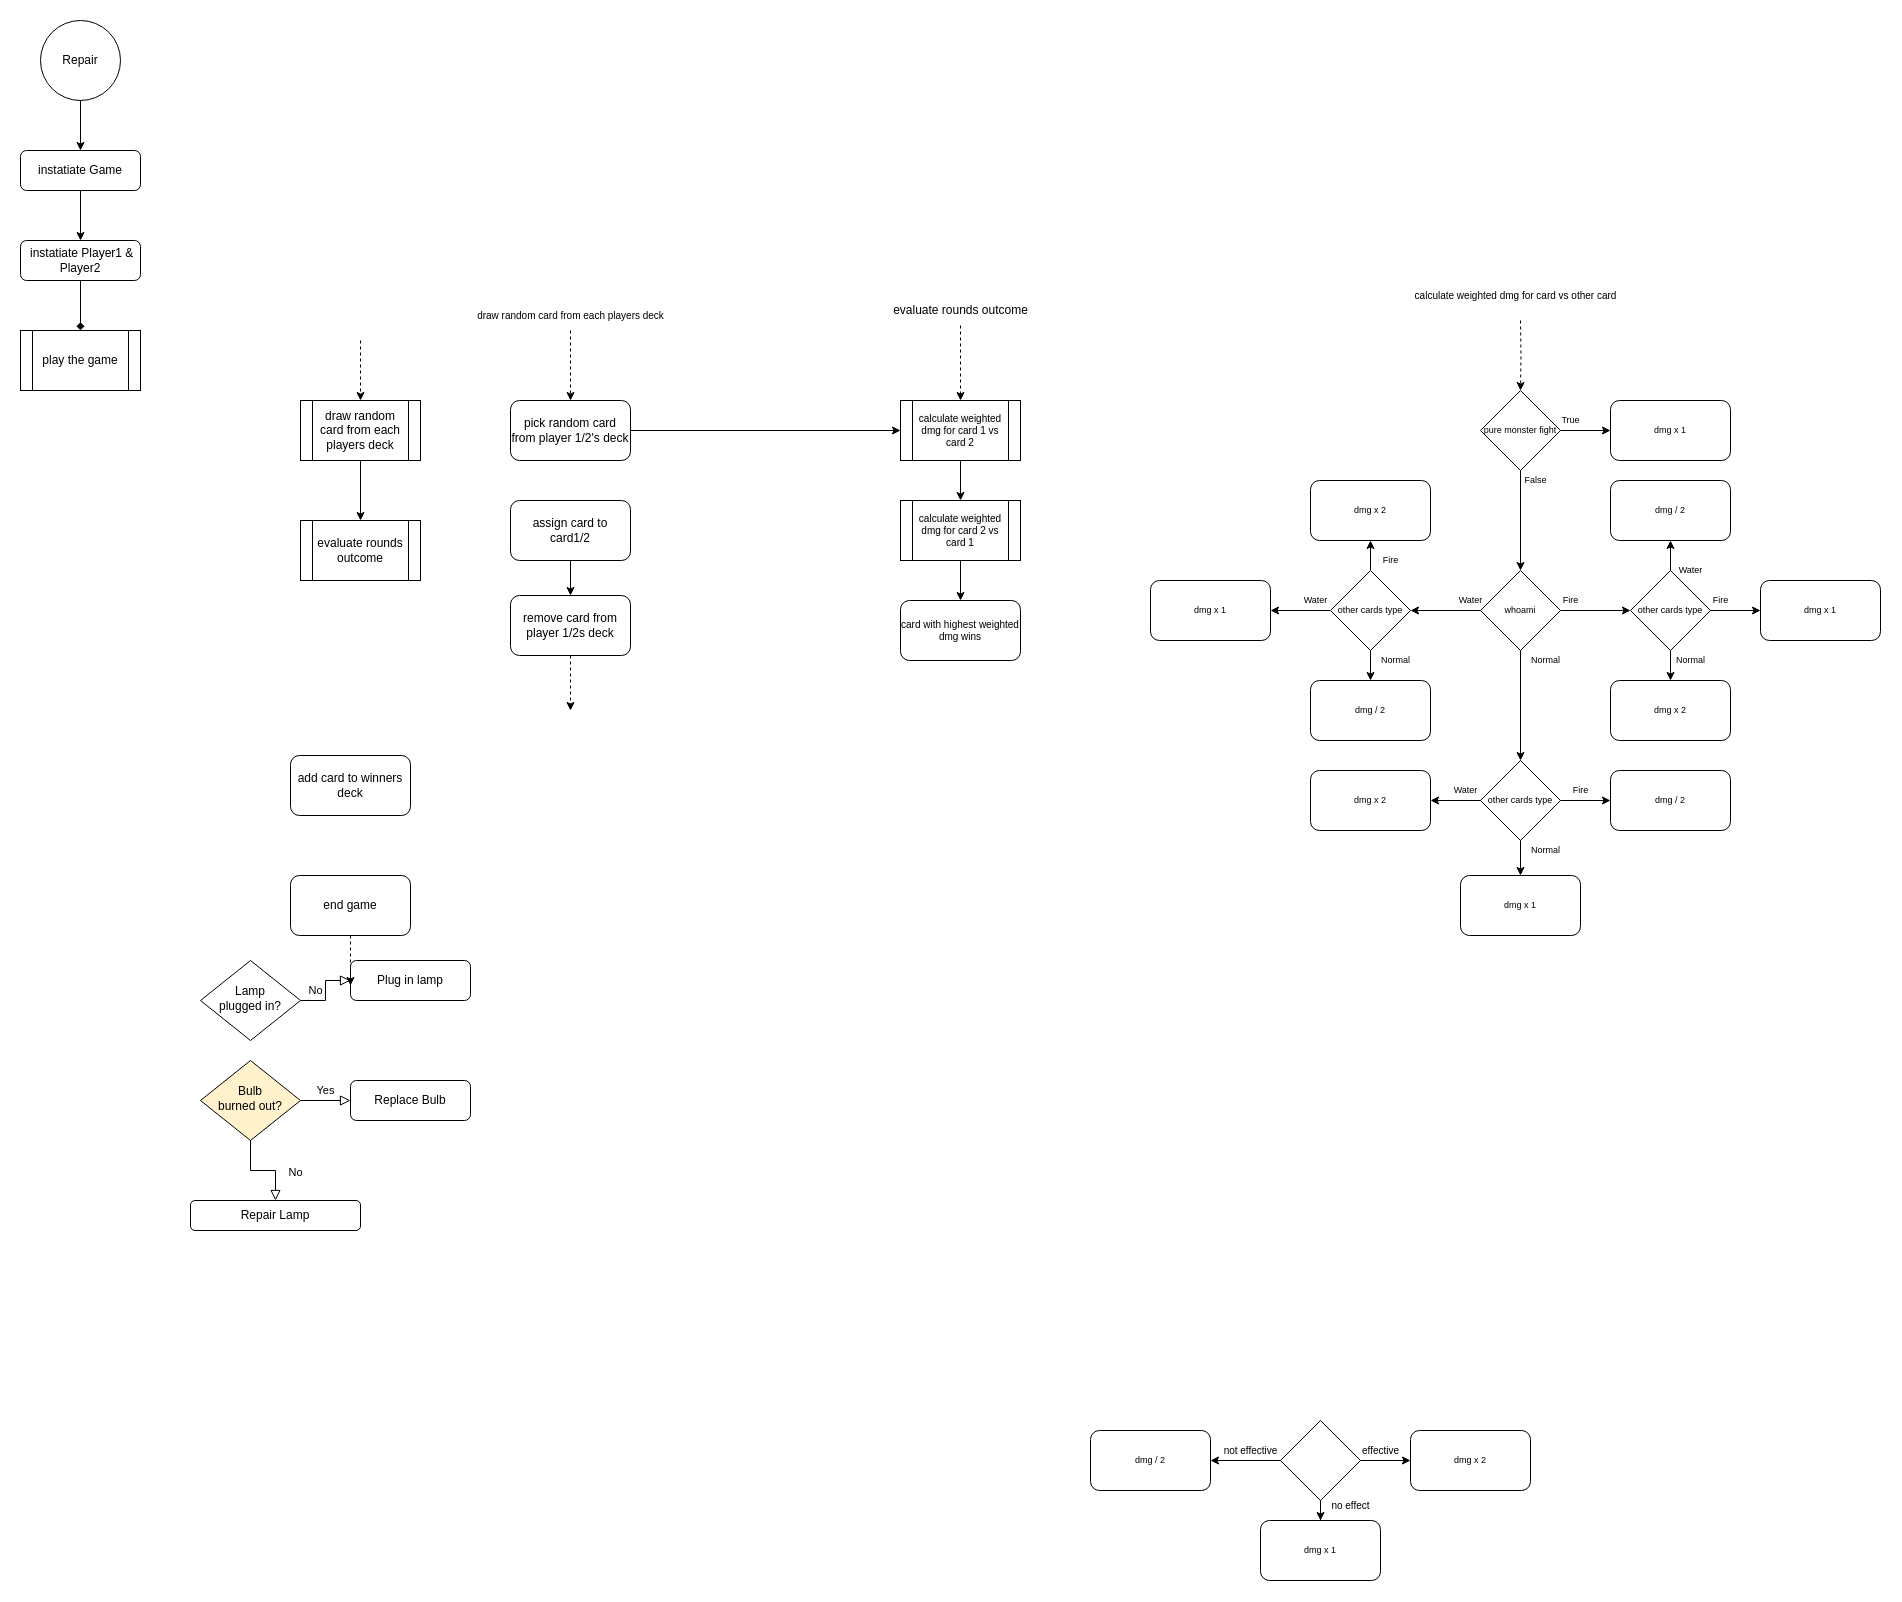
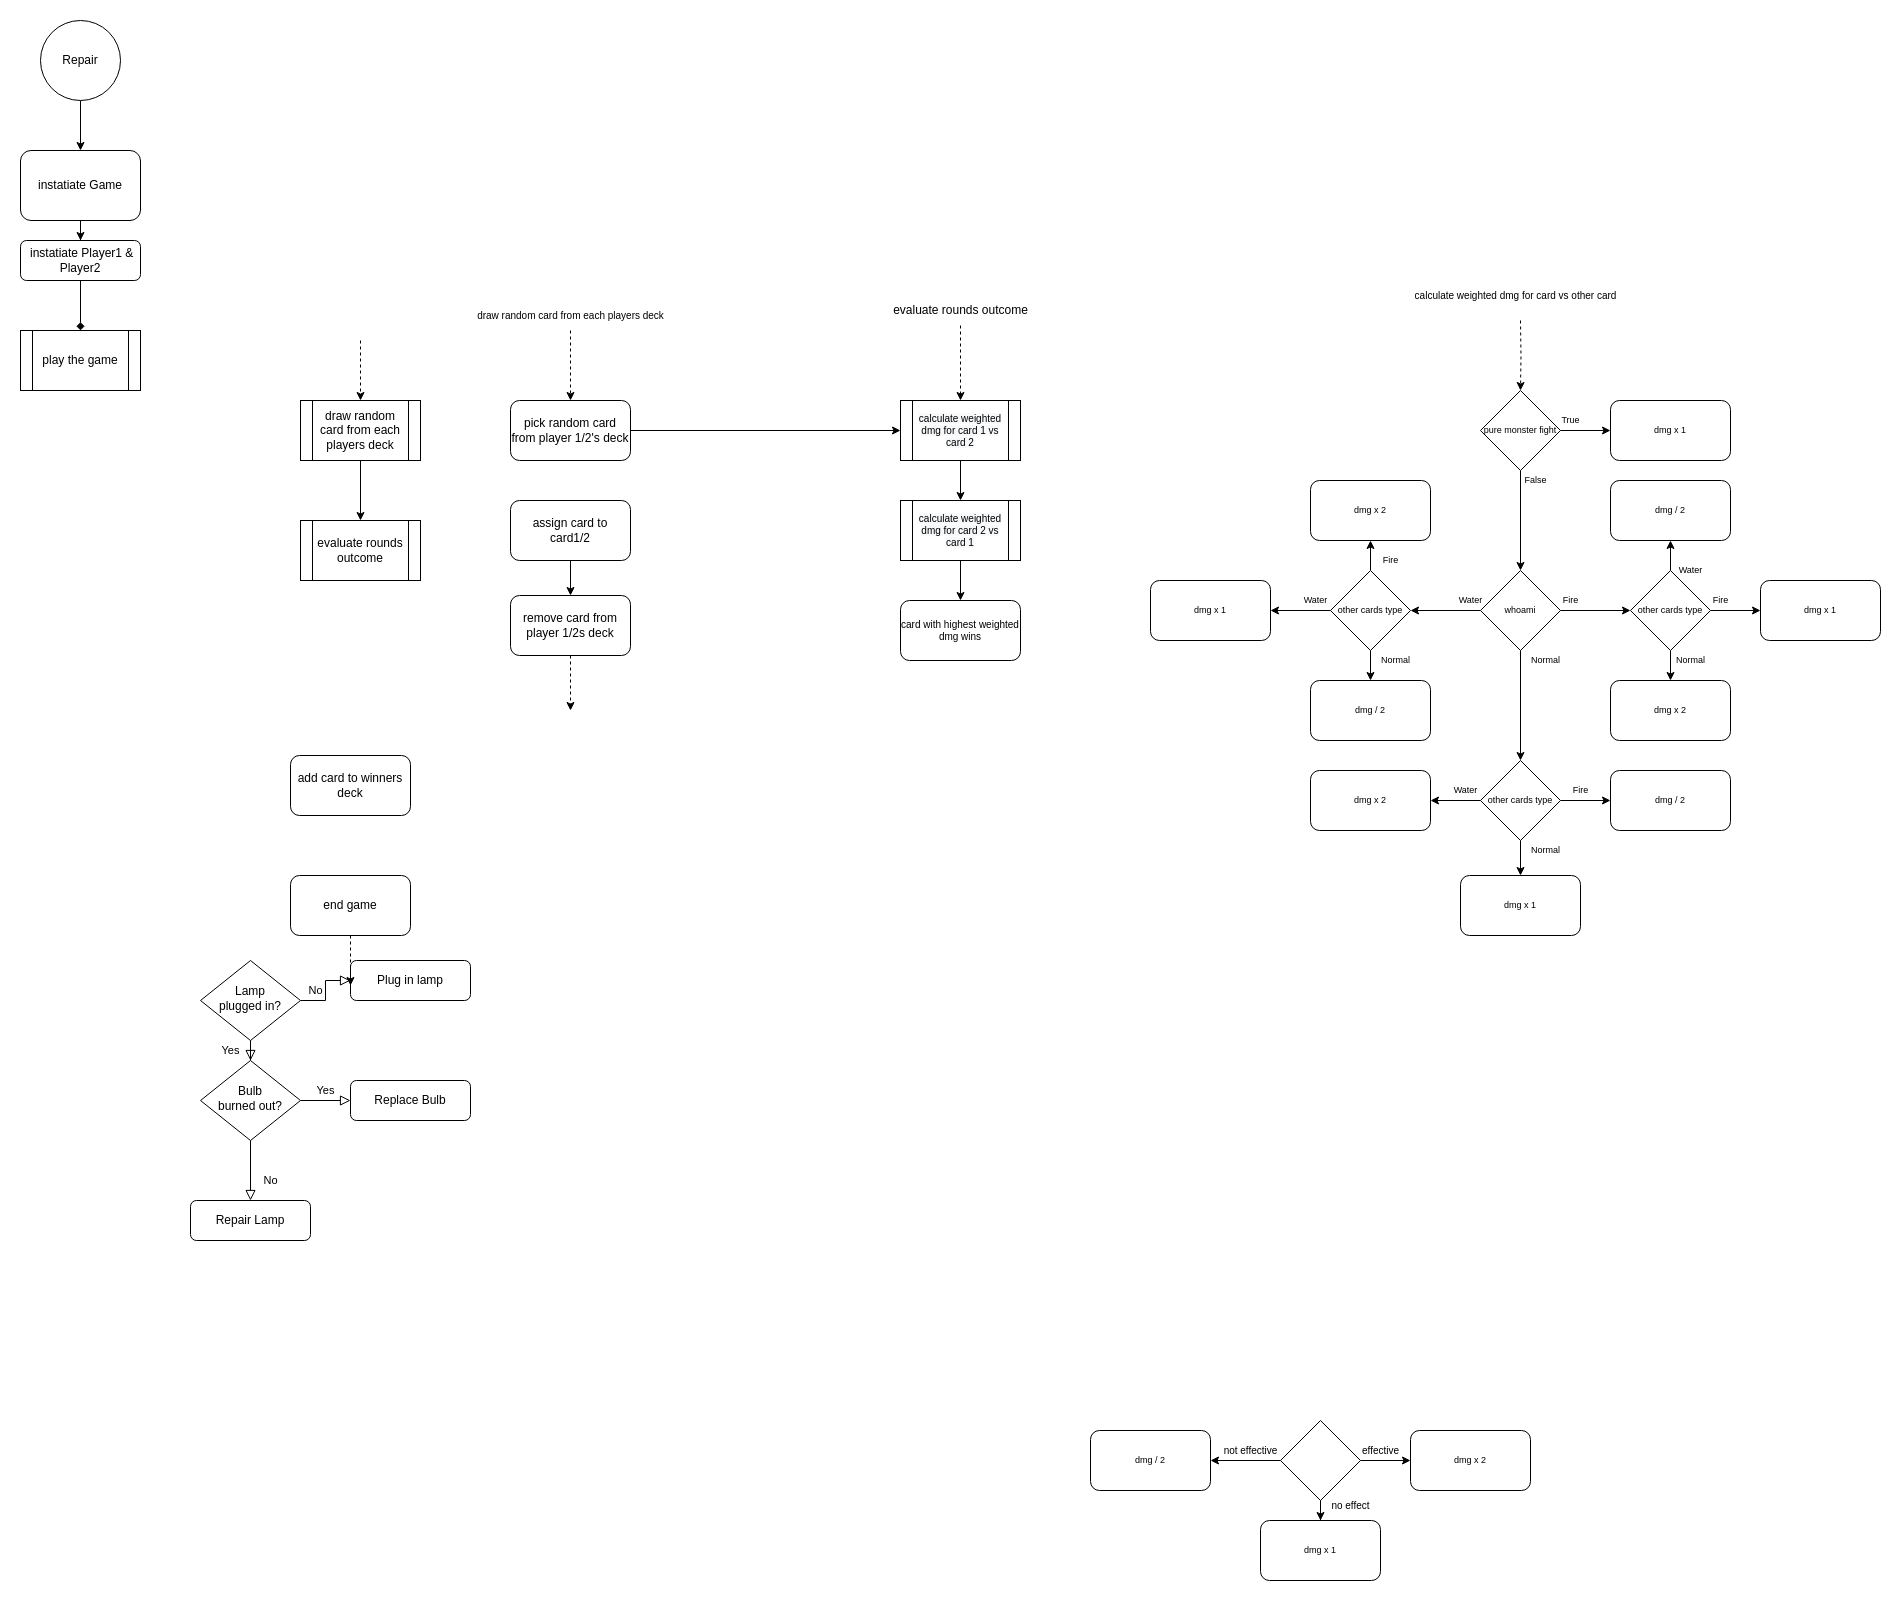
node "instatiate Game": size 120x40 -> 120x70
edge "Lamp plugged in?" -> "Bulb burned out?": added, label "Yes"
node "Bulb burned out?": fillcolor #fff2cc -> #ffffff
node "Repair Lamp": size 170x30 -> 120x40
